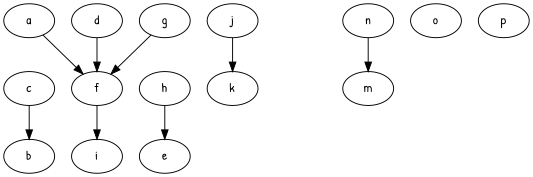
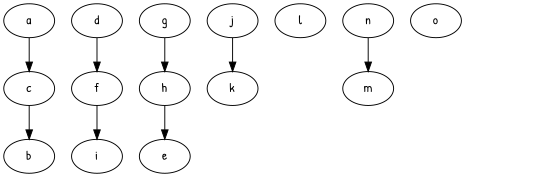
node "l": added
node "p": removed
edge "a" -> "f": now "a" -> "c"
edge "g" -> "f": now "g" -> "h"
